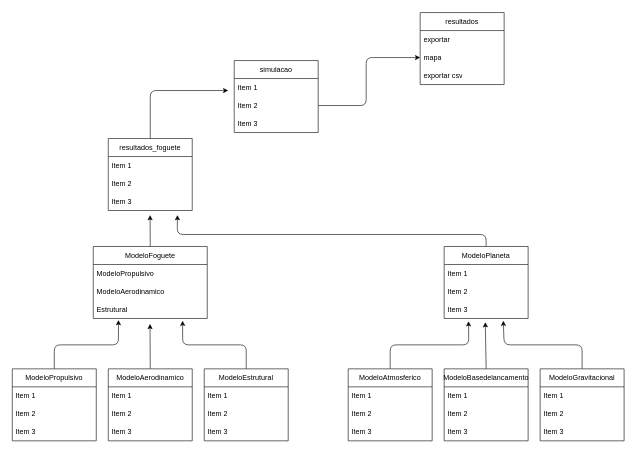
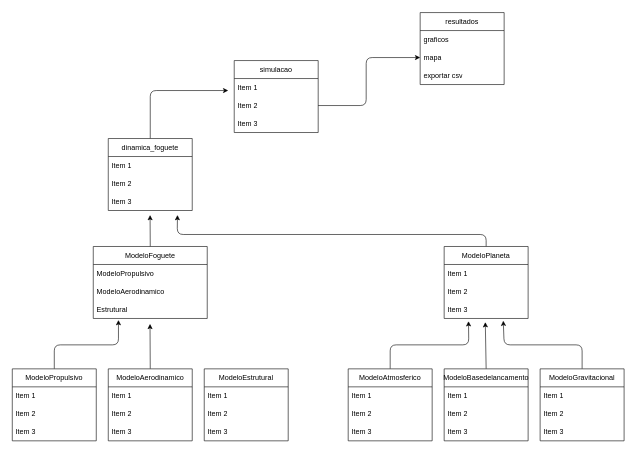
node "exportar": label "exportar" -> "graficos"
node "resultados_foguete": label "resultados_foguete" -> "dinamica_foguete"
edge "ModeloEstrutural" -> "Estrutural": removed
